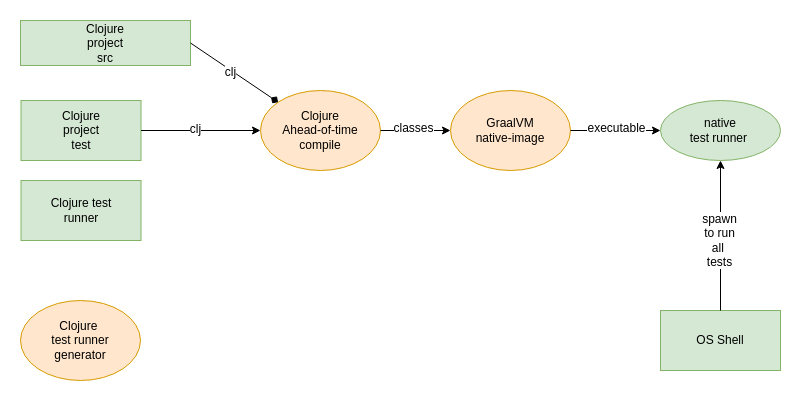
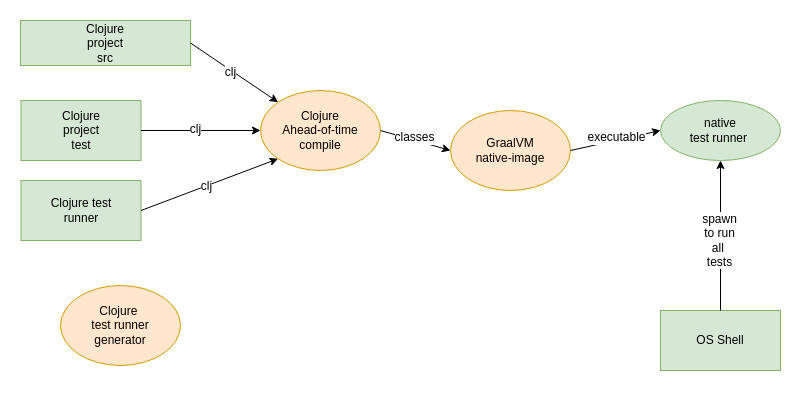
edge "Clojure project src" -> "Clojure Ahead-of-time compile": arrowhead diamond -> classic
node "GraalVM native-image": moved (511, 131) -> (511, 151)
edge "Clojure test runner" -> "Clojure Ahead-of-time compile": added, label "clj"
node "Clojure test runner generator": moved (81, 341) -> (121, 326)
